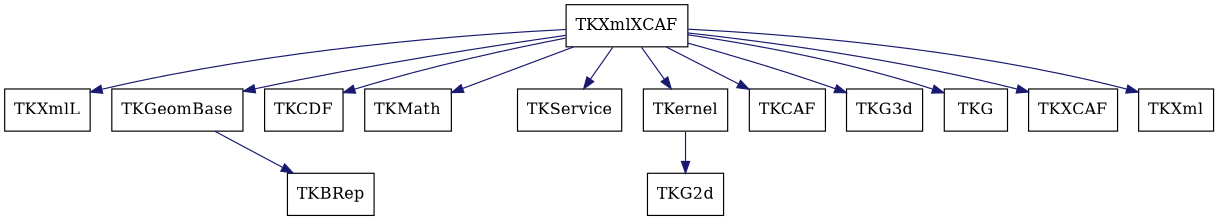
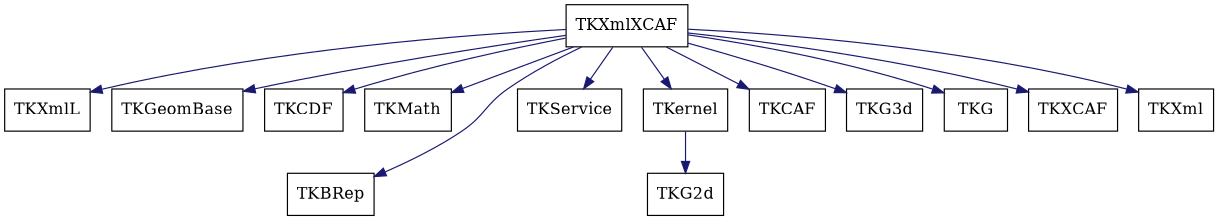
edge "TKGeomBase" -> "TKBRep": now "TKXmlXCAF" -> "TKBRep"
